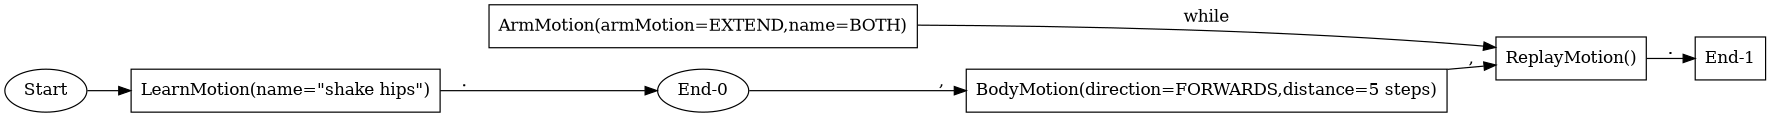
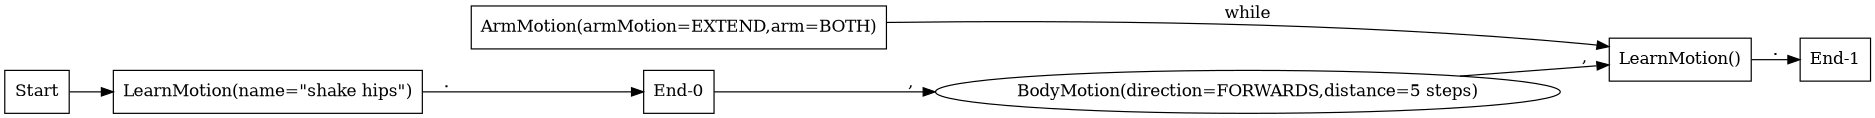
node "ArmMotion(armMotion=EXTEND,name=BOTH)": label "ArmMotion(armMotion=EXTEND,name=BOTH)" -> "ArmMotion(armMotion=EXTEND,arm=BOTH)"
node "ReplayMotion()": label "ReplayMotion()" -> "LearnMotion()"
node "Start": shape ellipse -> box
node "End-0": shape ellipse -> box
node "BodyMotion(direction=FORWARDS,distance=5 steps)": shape box -> ellipse
